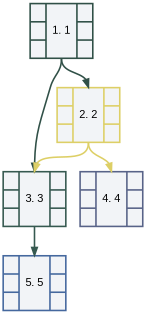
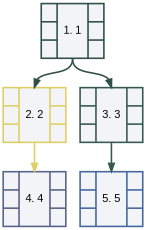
edge "2. 2" -> "3. 3": removed
